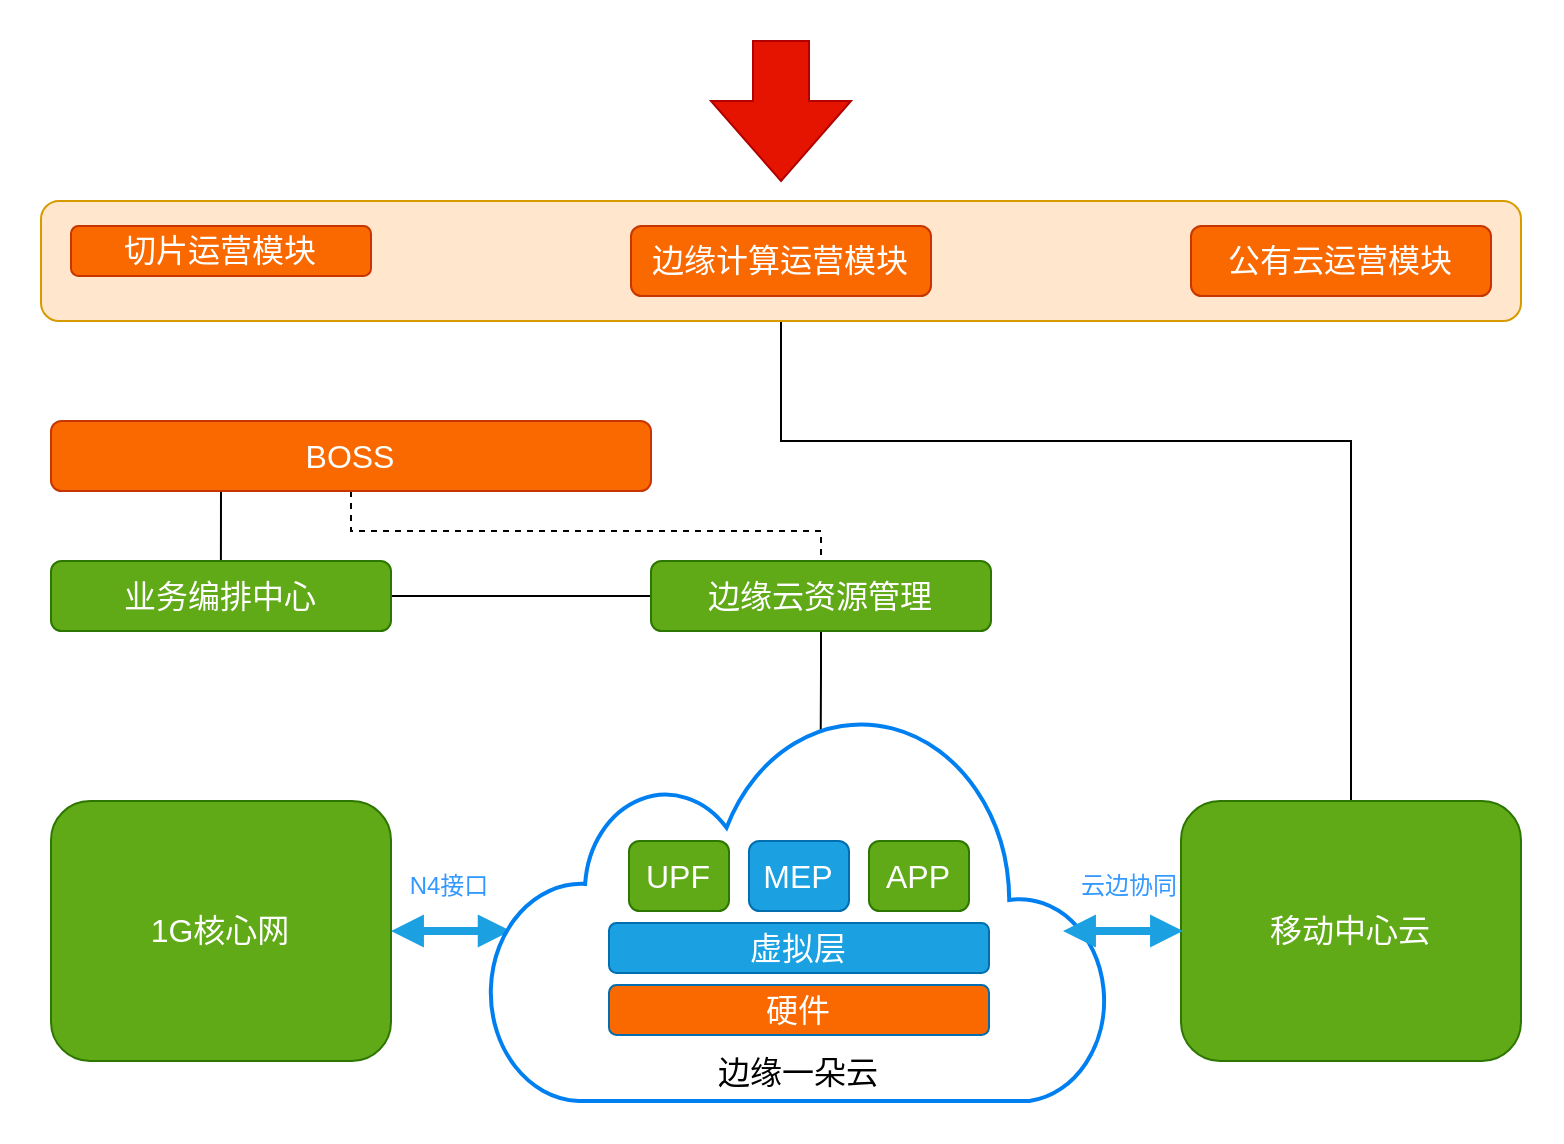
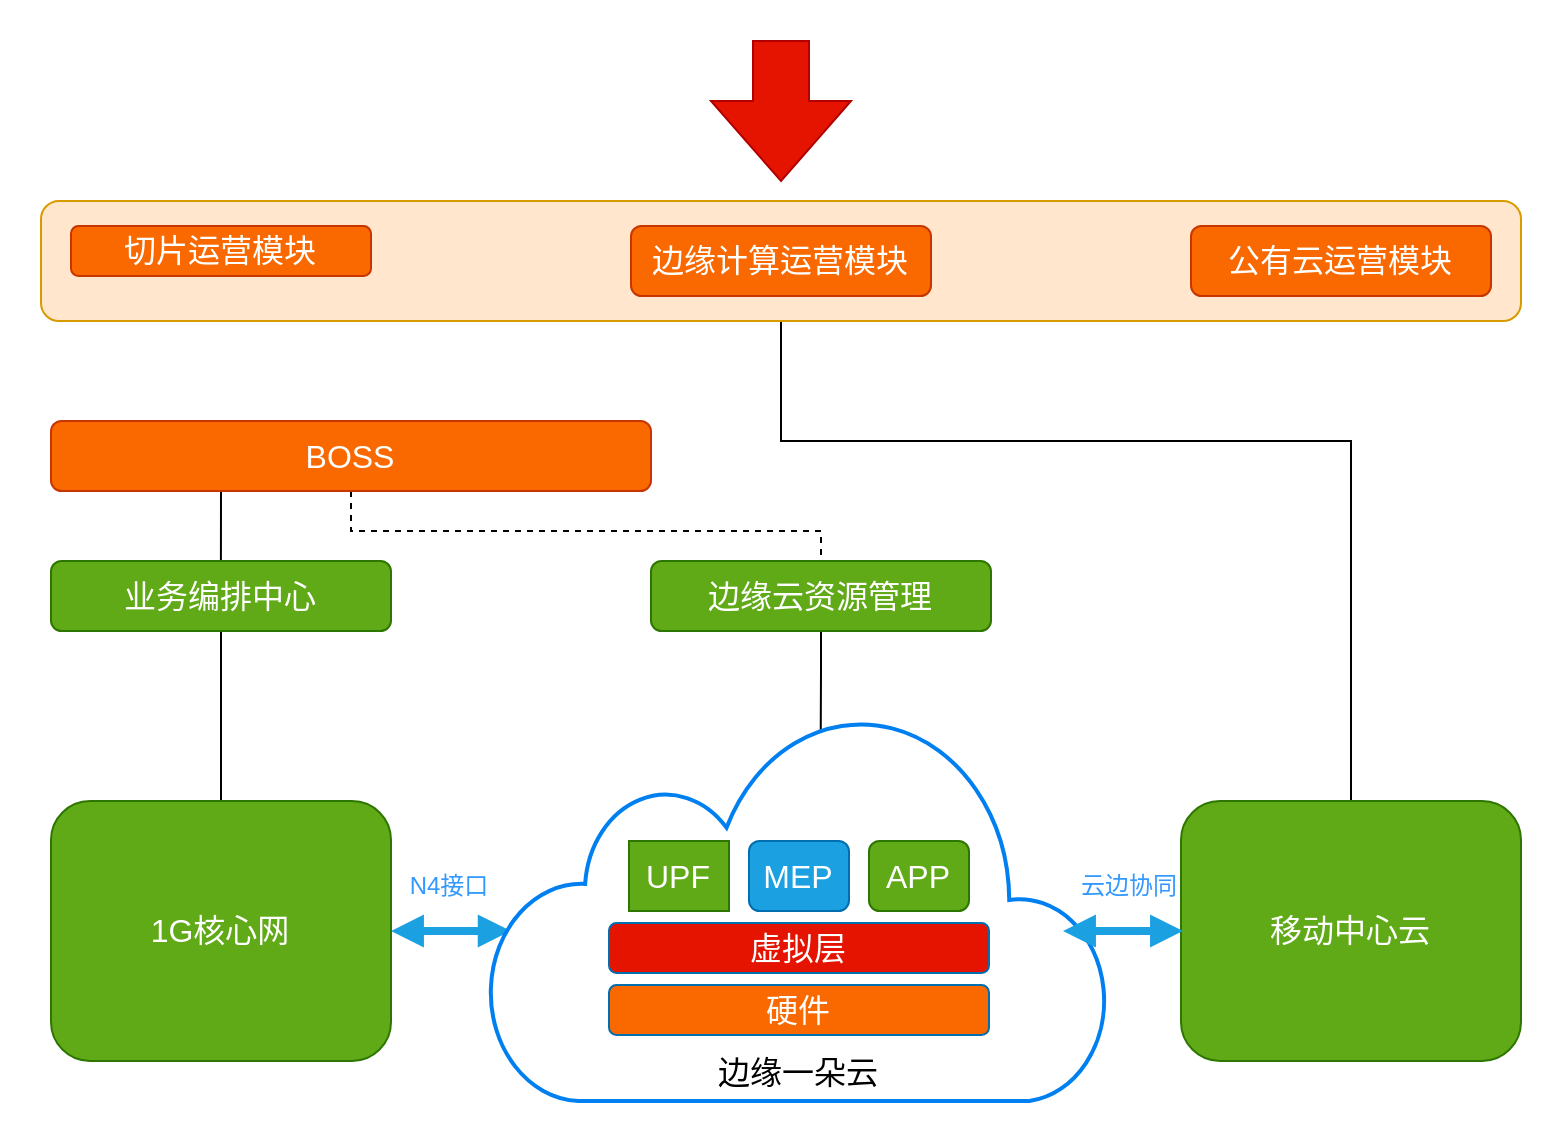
edge "业务编排中心" -- "边缘云资源管理": now "业务编排中心" -- "1G核心网"
node "UPF": shape rounded rectangle -> rectangle
node "虚拟层": fillcolor #1ba1e2 -> #e51400
